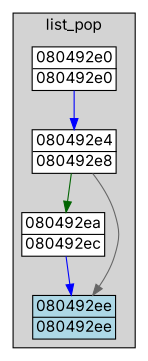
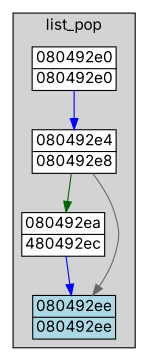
node "080492ea": text "080492ec" -> "480492ec"
